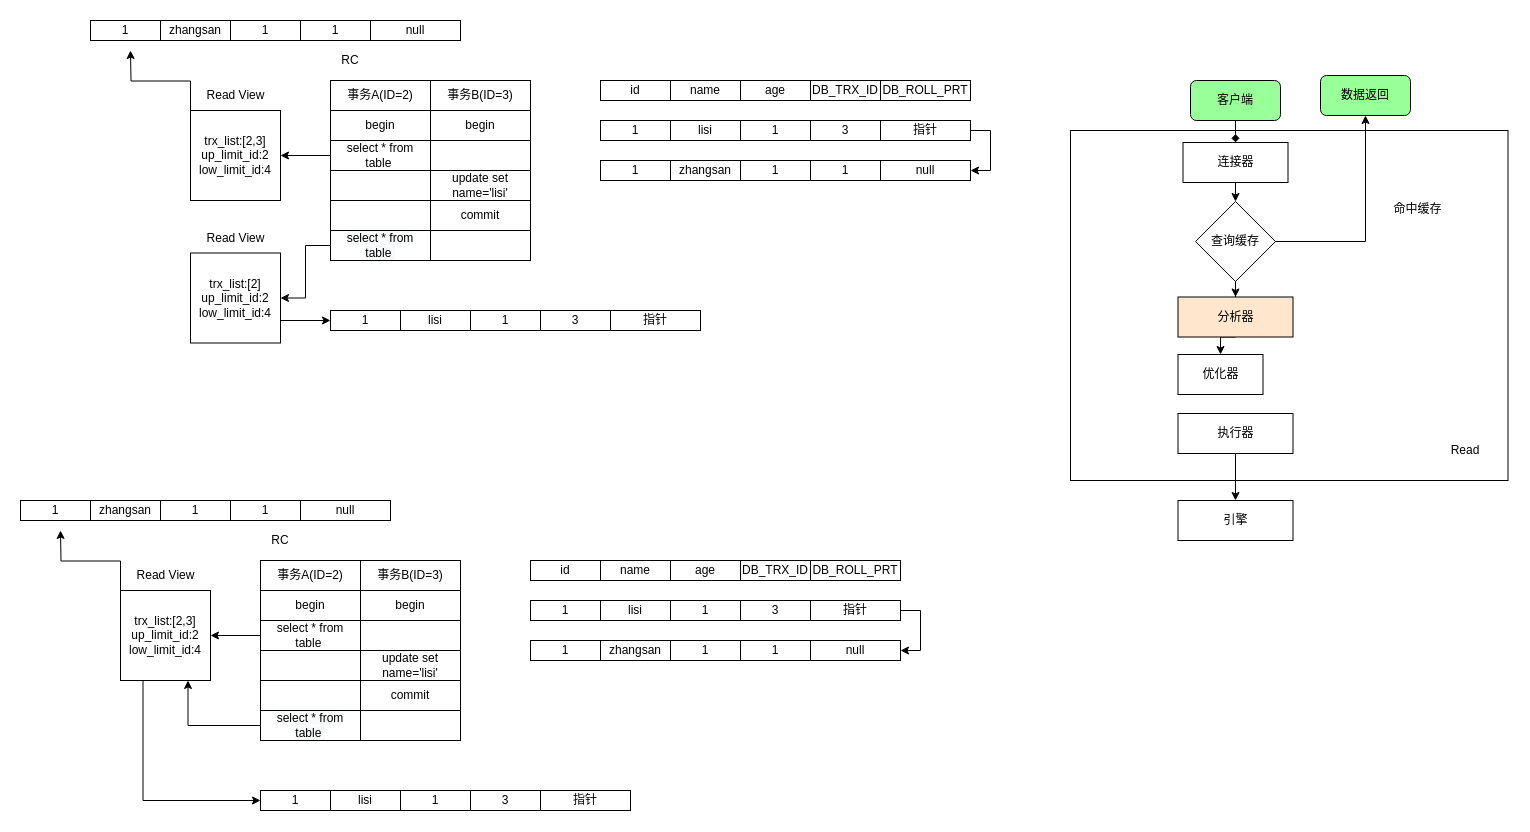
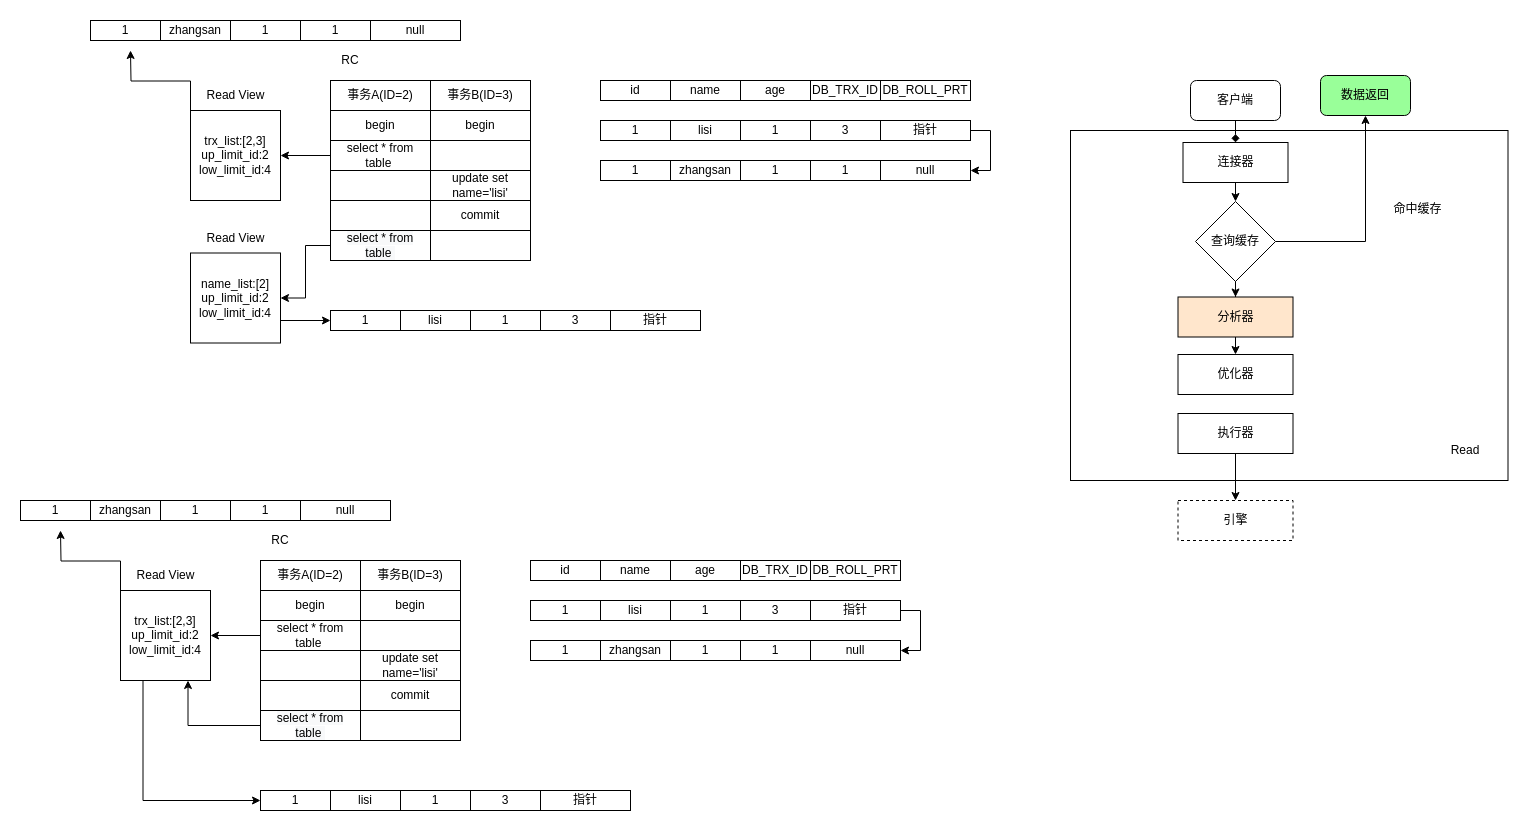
node "客户端": fillcolor #99ff99 -> #ffffff
node "trx_list:[2] up_limit_id:2 low_limit_id:4": label "trx_list:[2] up_limit_id:2 low_limit_id:4" -> "name_list:[2] up_limit_id:2 low_limit_id:4"
node "优化器": size 85x40 -> 115x40
node "引擎": style solid -> dashed
